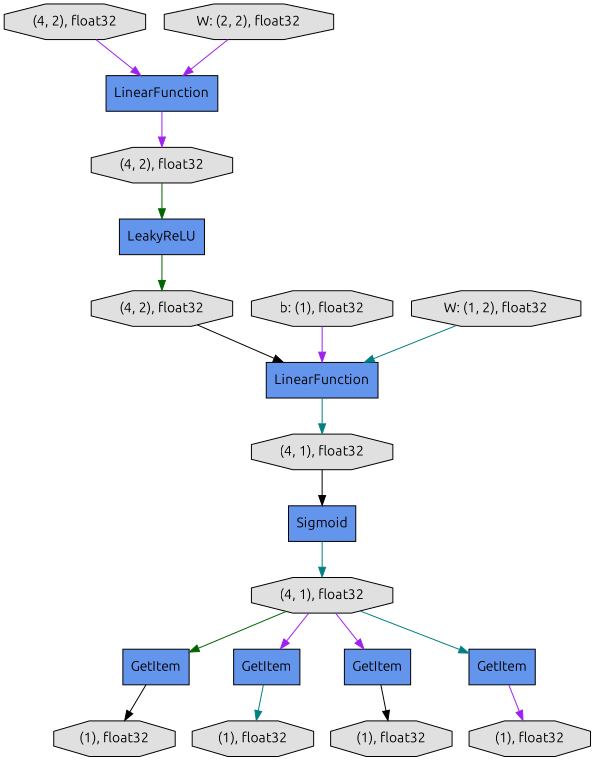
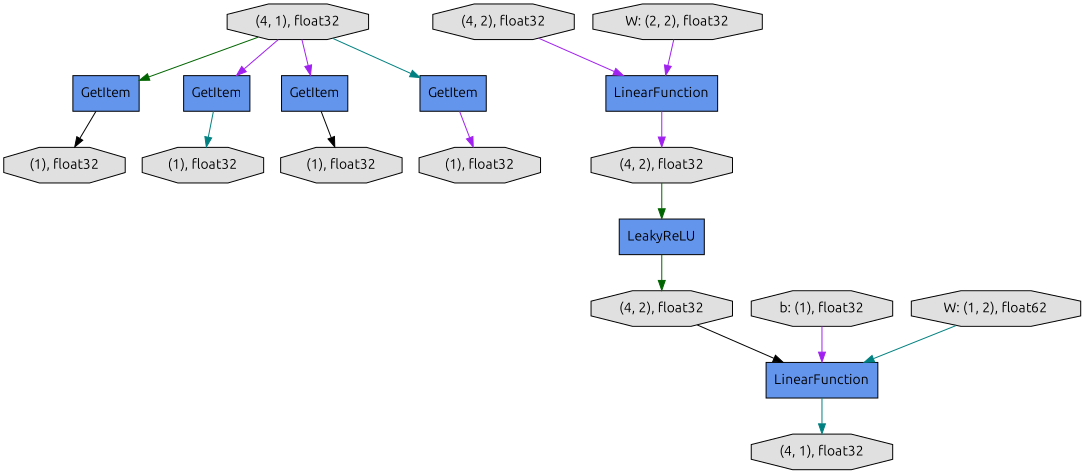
node "W: (1, 2), float32": label "W: (1, 2), float32" -> "W: (1, 2), float62"
node "Sigmoid": removed
